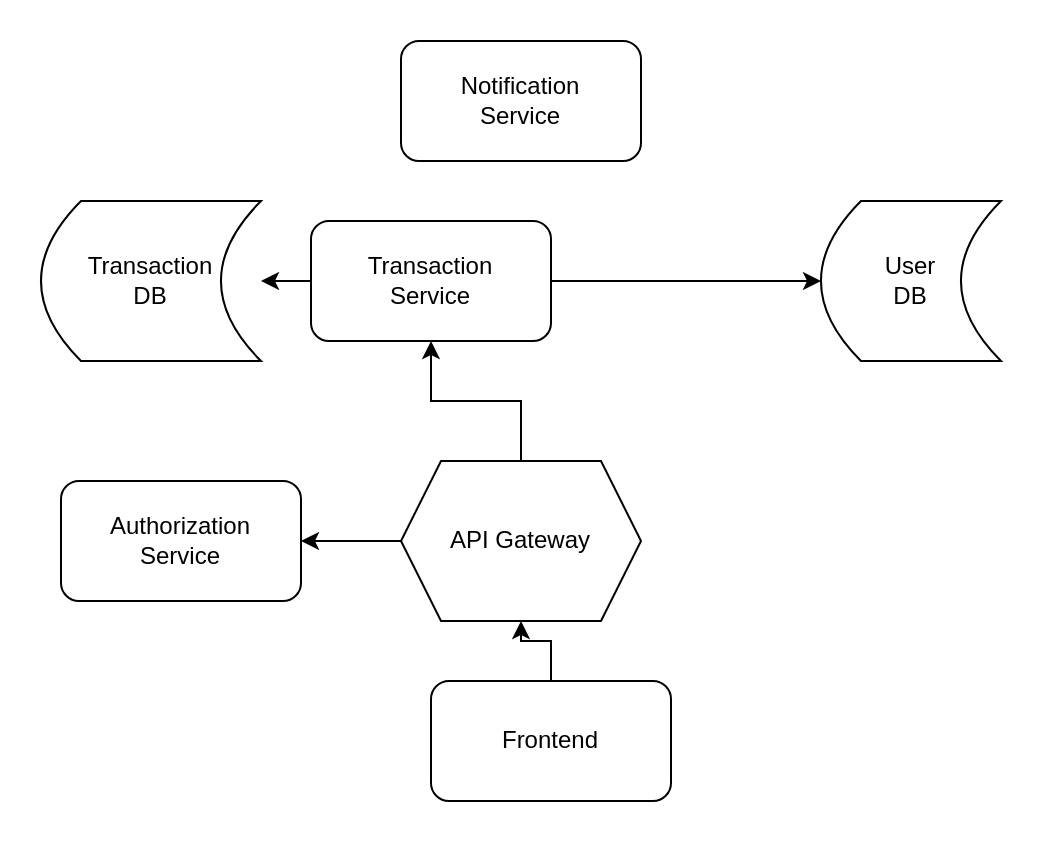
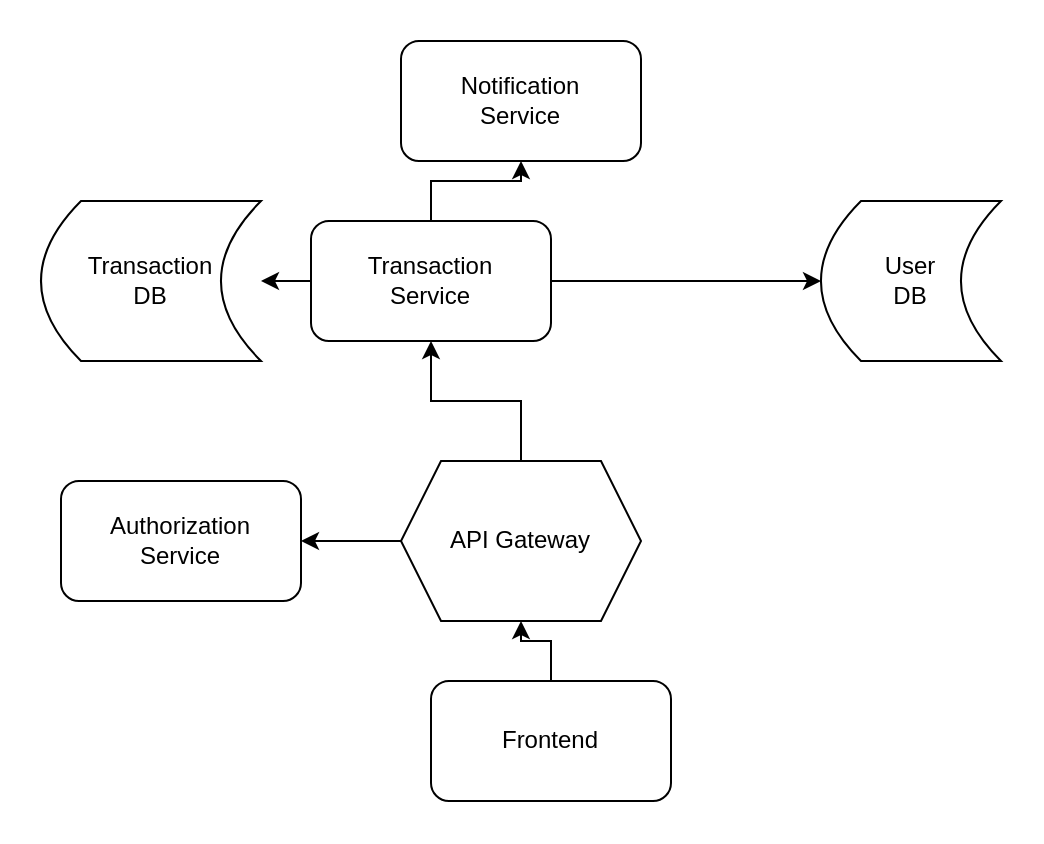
edge "Transaction Service" -> "Notification Service": added
